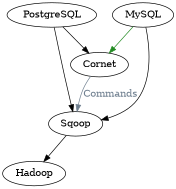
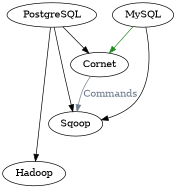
edge "Sqoop" -> "Hadoop": now "PostgreSQL" -> "Hadoop"
